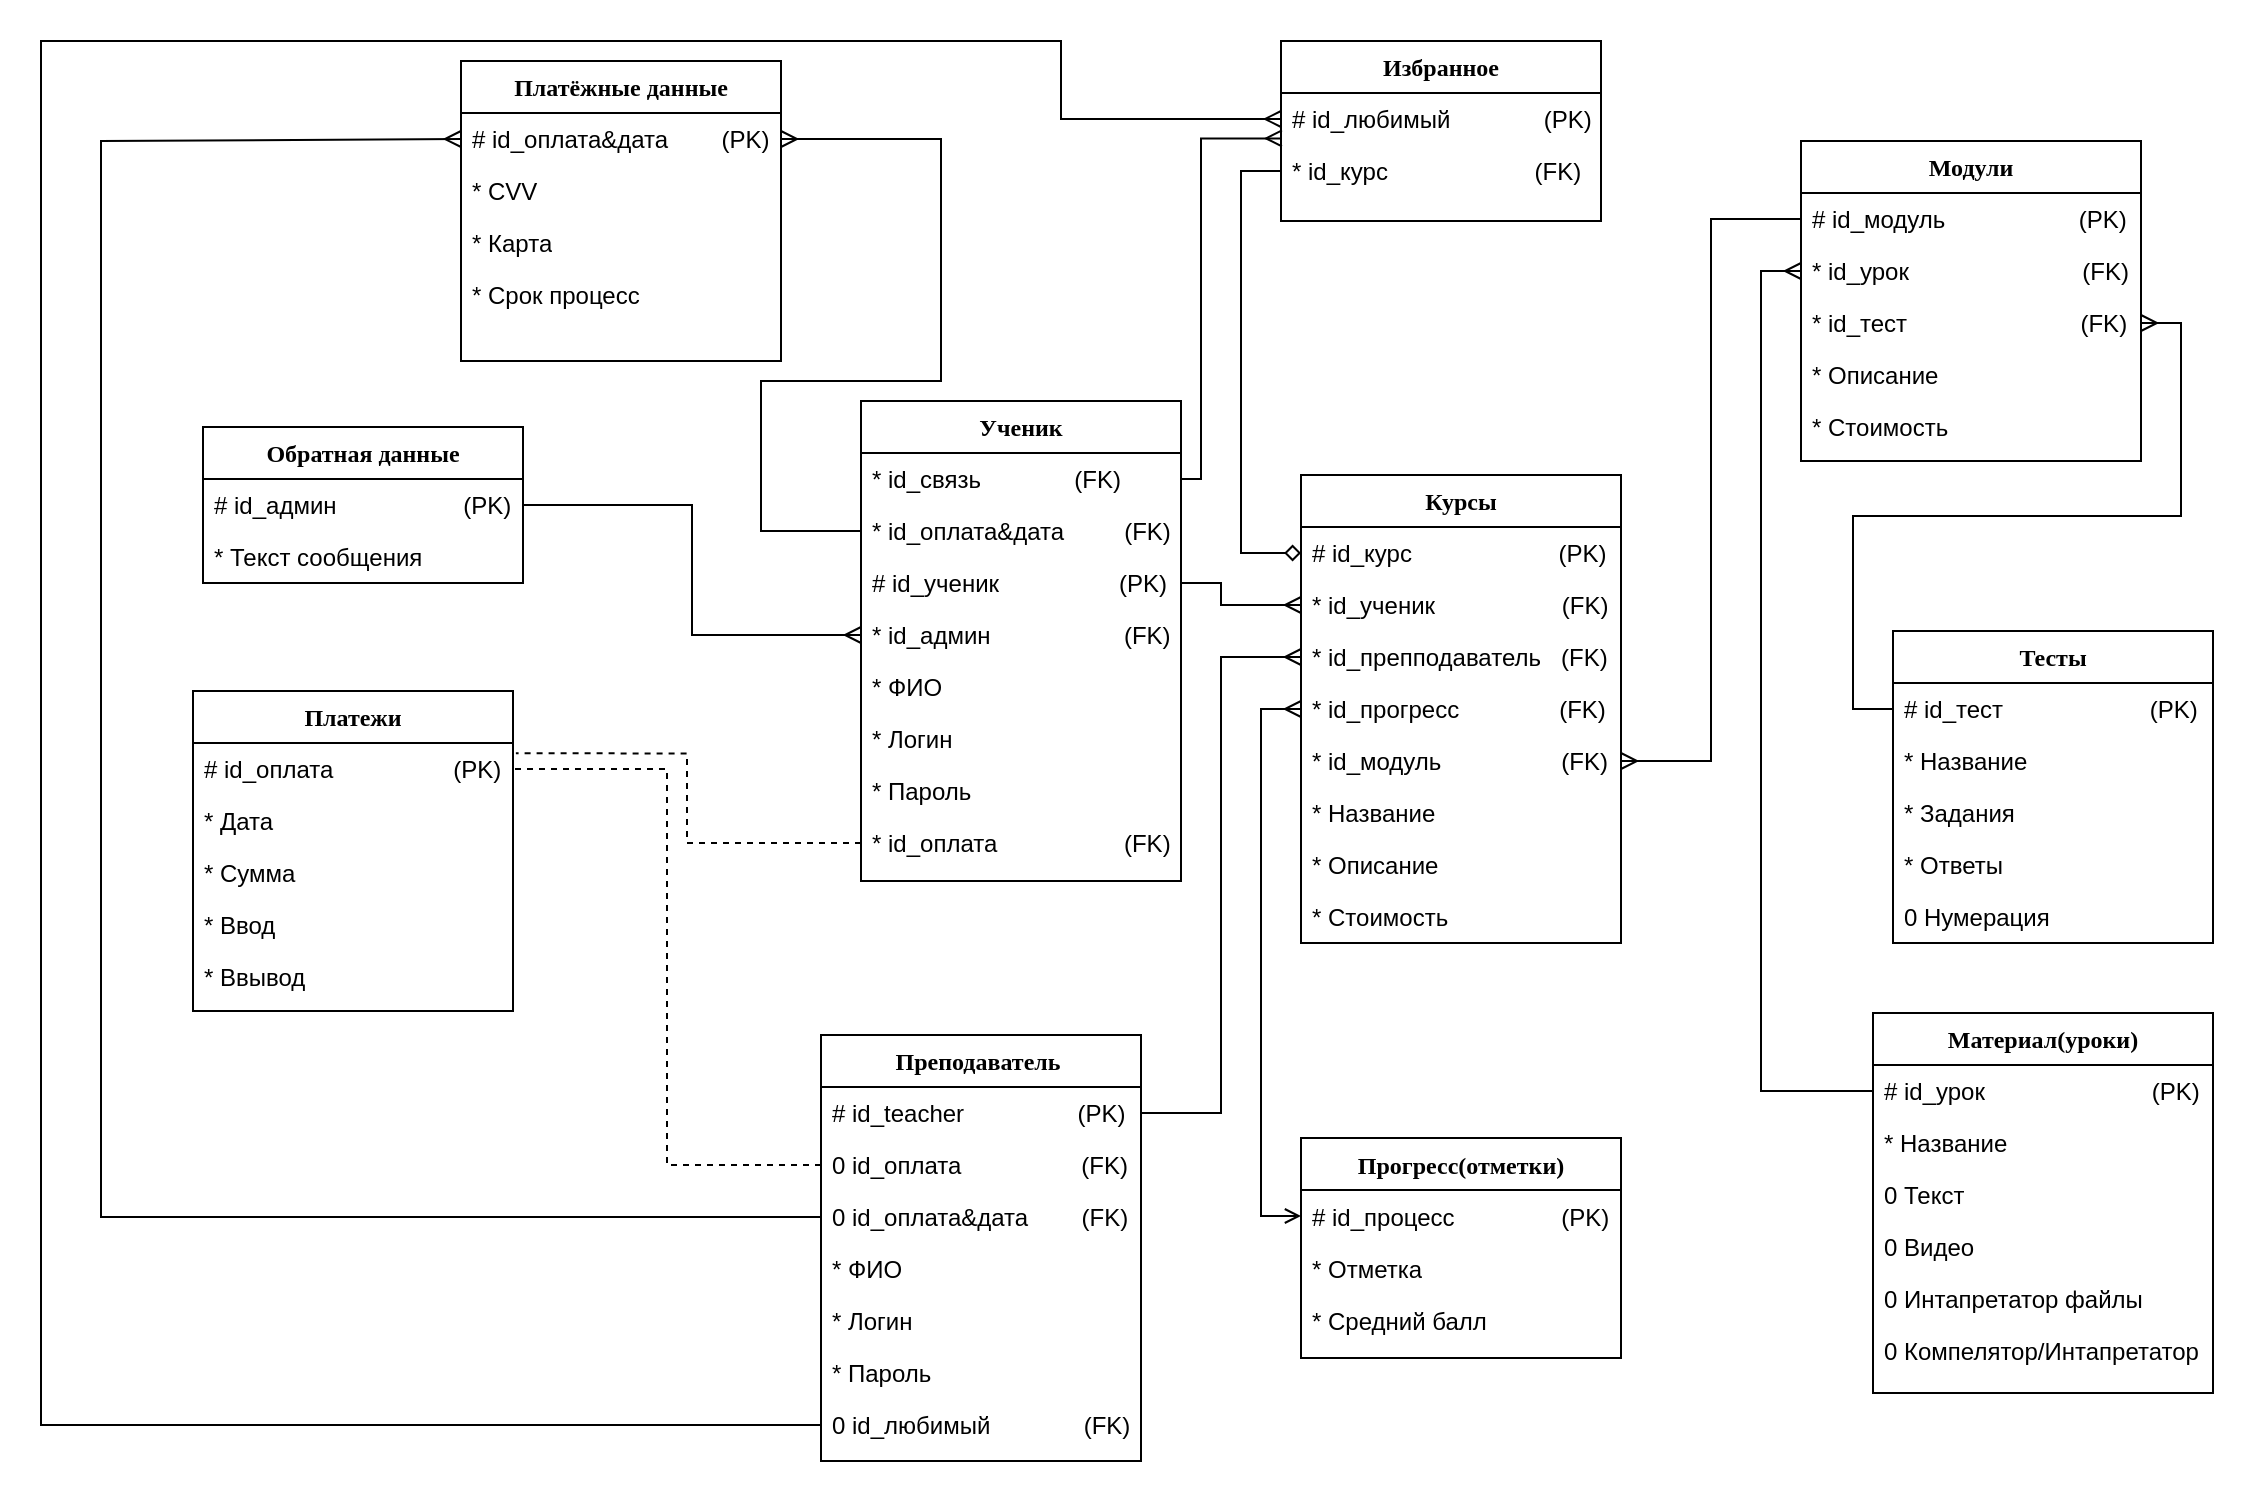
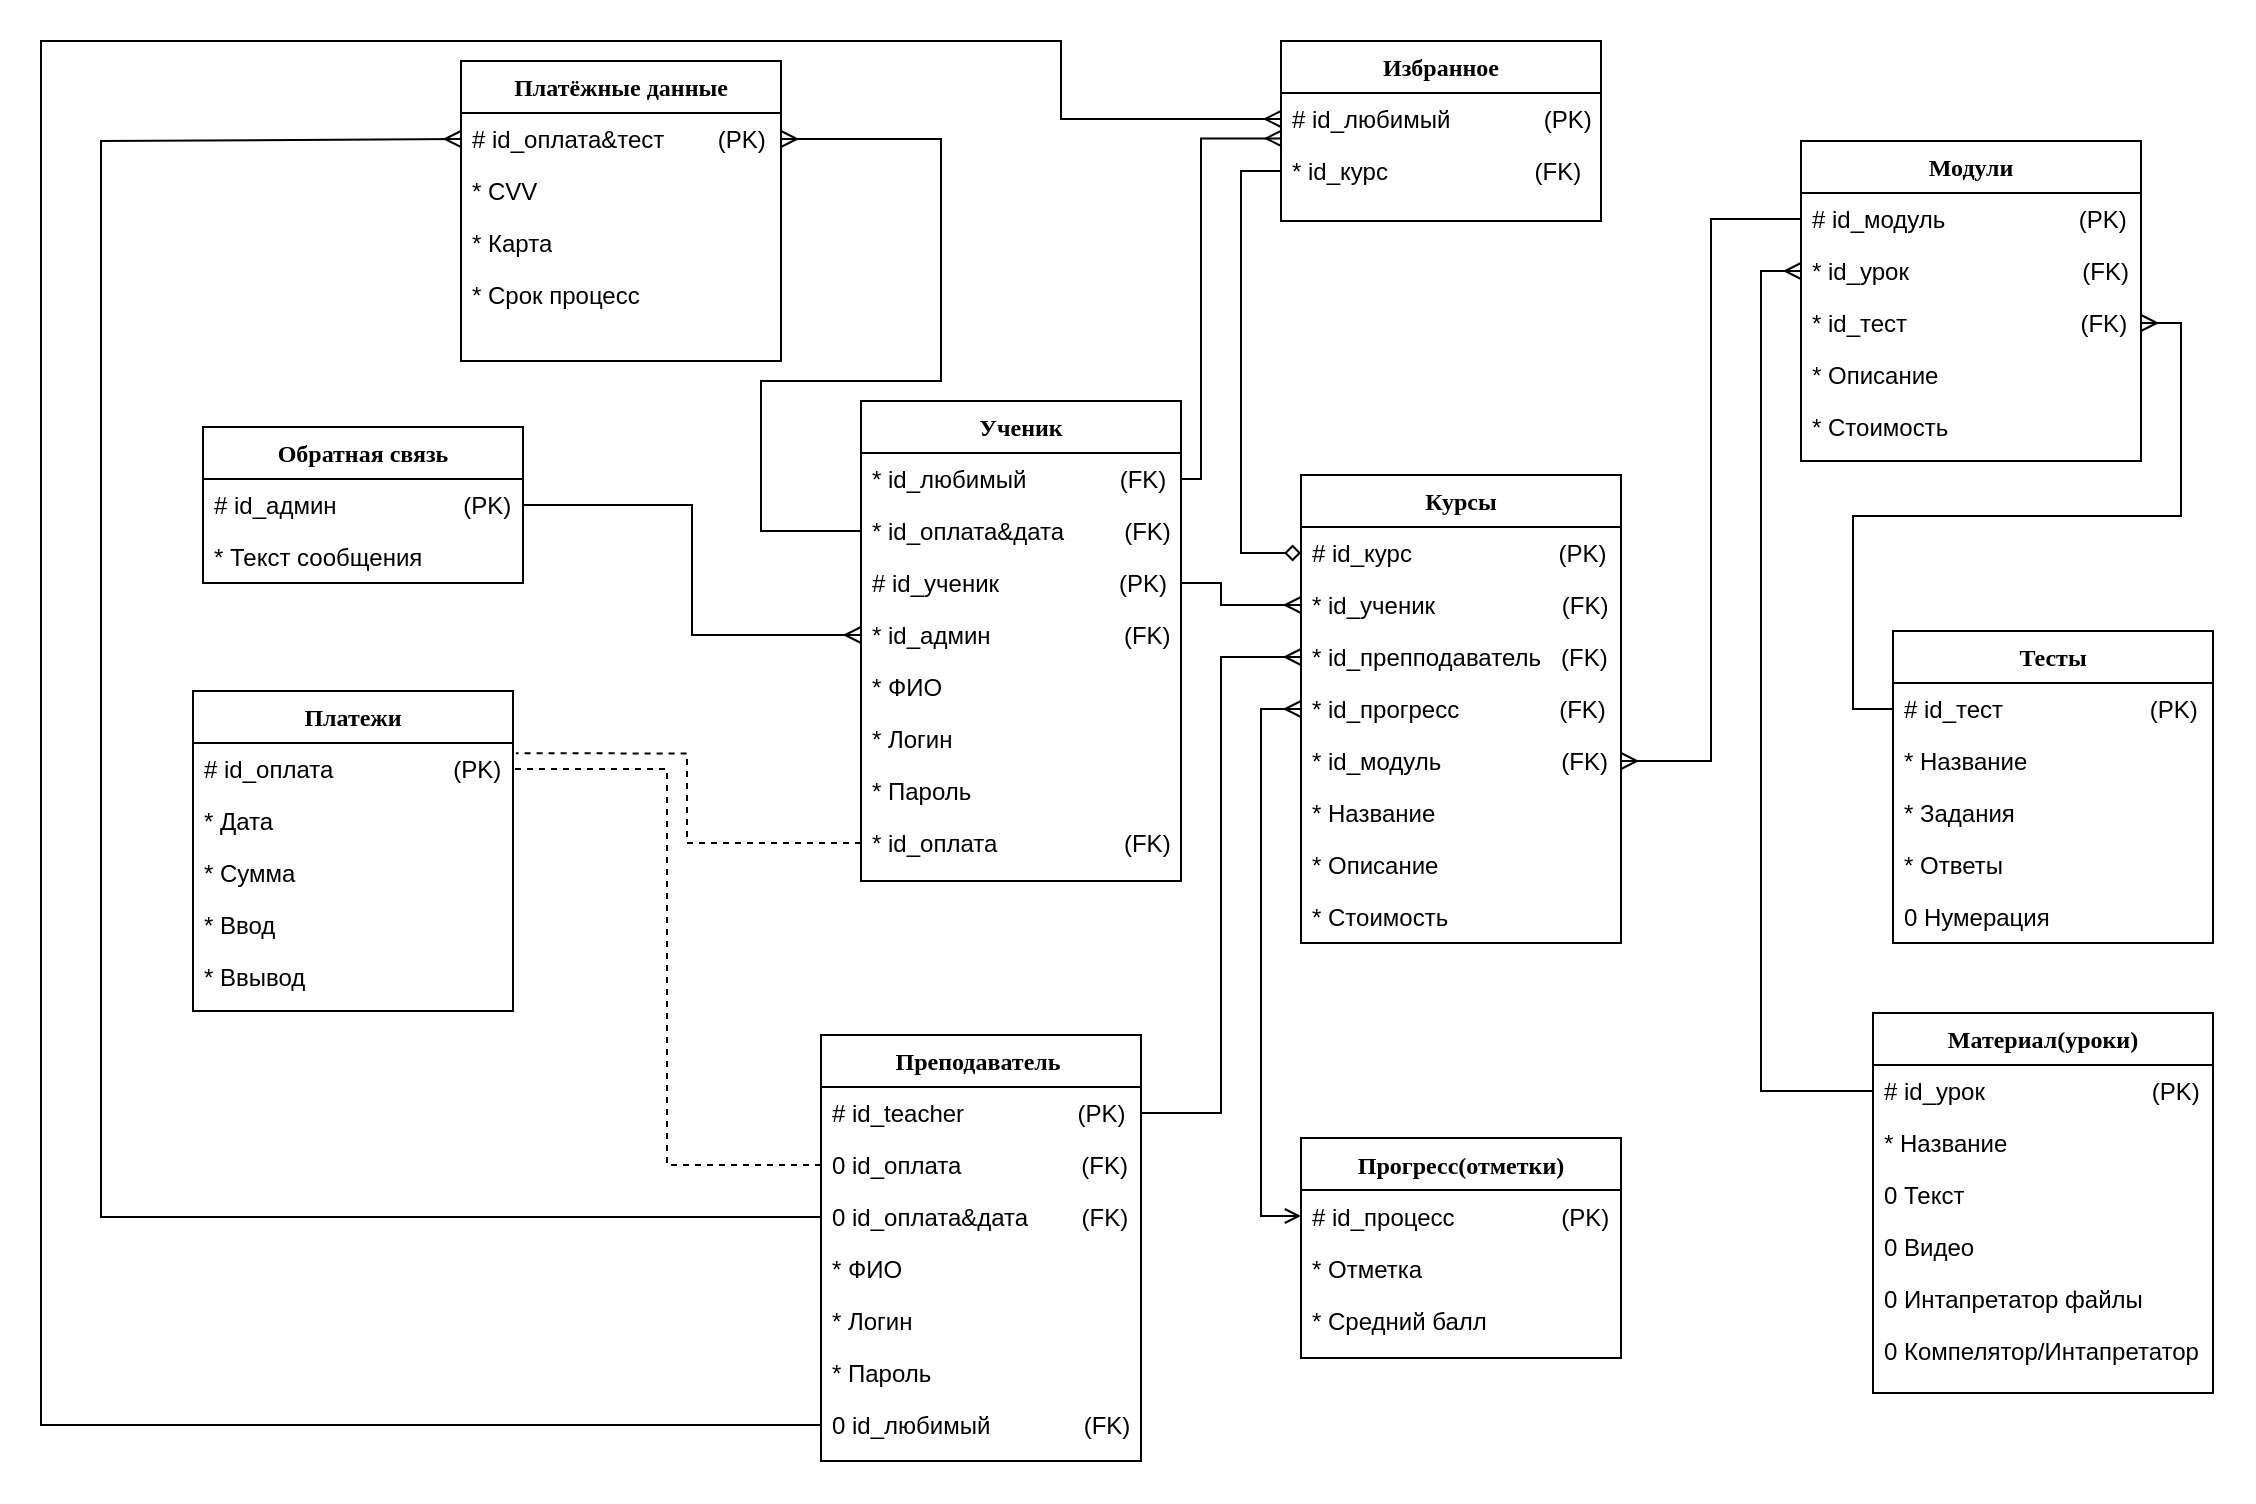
node "# id_оплата&дата (PK)": label "# id_оплата&дата (PK)" -> "# id_оплата&тест (PK)"
node "Обратная данные": label "Обратная данные" -> "Обратная связь"
node "* id_связь (FK)": label "* id_связь (FK)" -> "* id_любимый (FK)"
